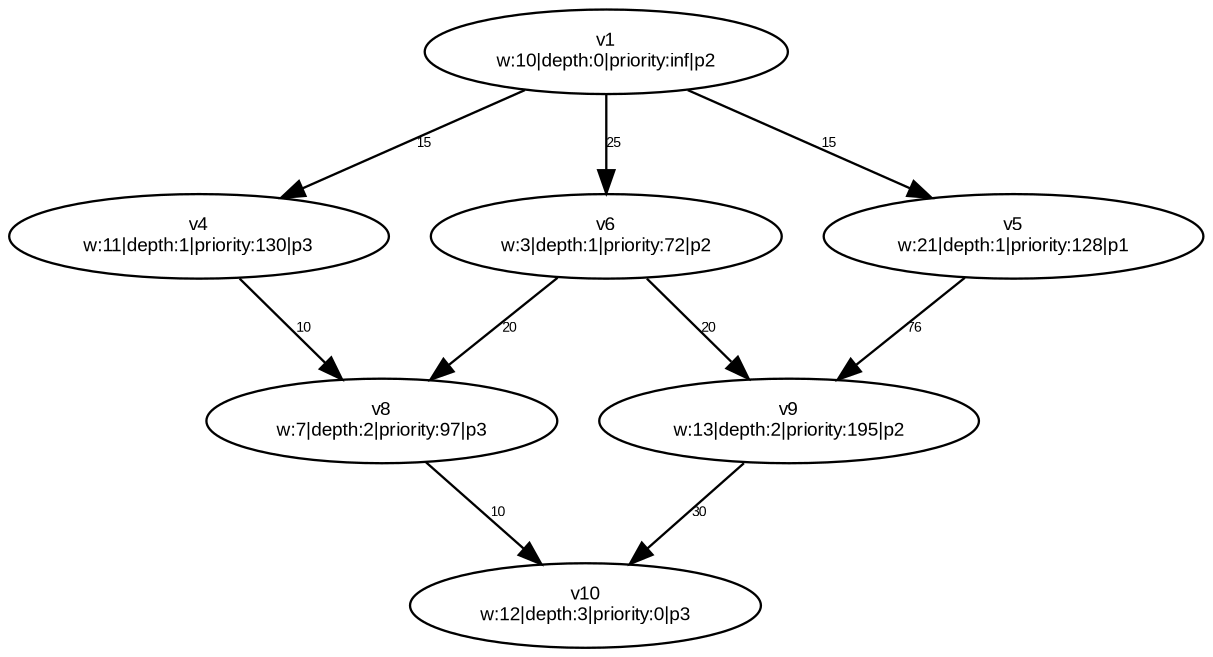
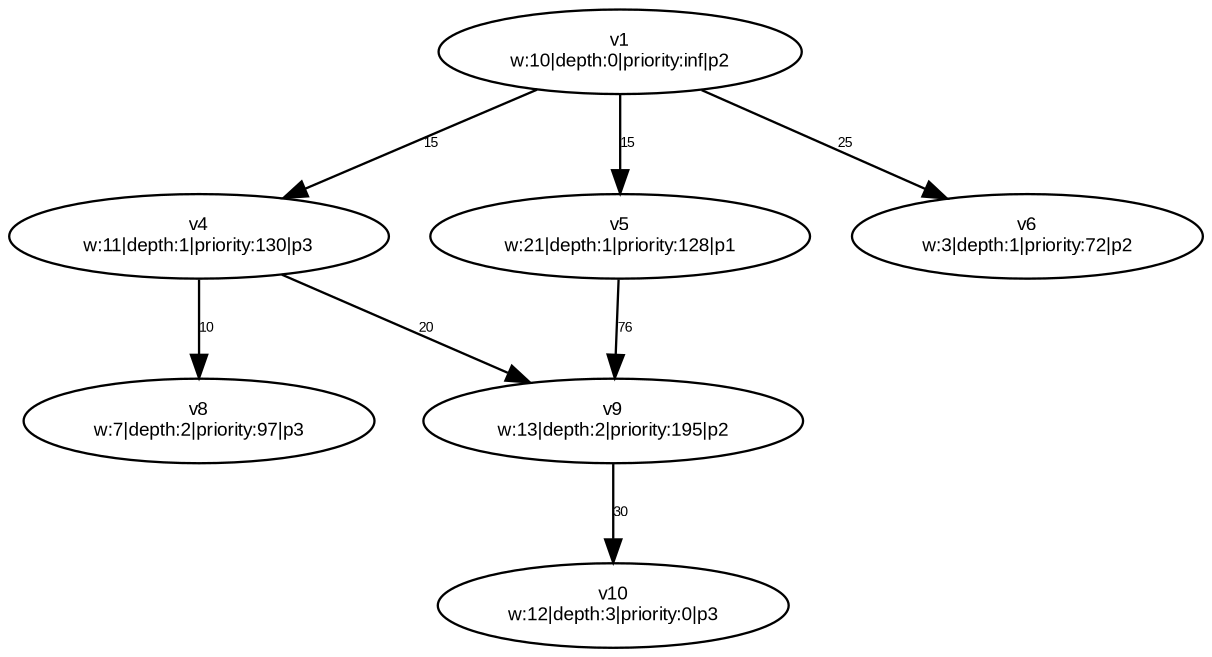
edge "v6 w:3|depth:1|priority:72|p2" -> "v9 w:13|depth:2|priority:195|p2": now "v4 w:11|depth:1|priority:130|p3" -> "v9 w:13|depth:2|priority:195|p2"
edge "v6 w:3|depth:1|priority:72|p2" -> "v8 w:7|depth:2|priority:97|p3": removed, label "20"
edge "v8 w:7|depth:2|priority:97|p3" -> "v10 w:12|depth:3|priority:0|p3": removed, label "10"
